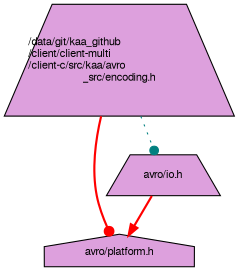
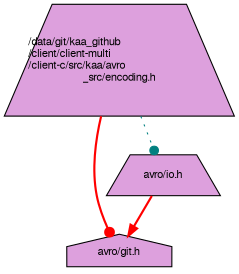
node "avro/platform.h": label "avro/platform.h" -> "avro/git.h"
